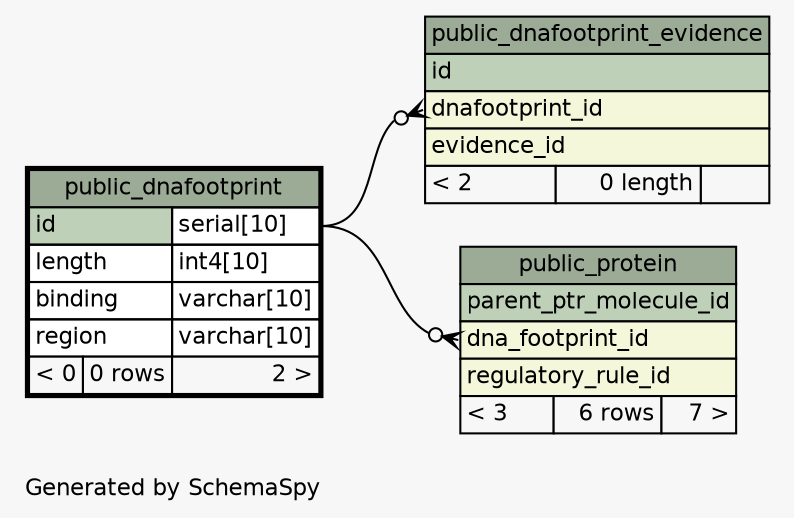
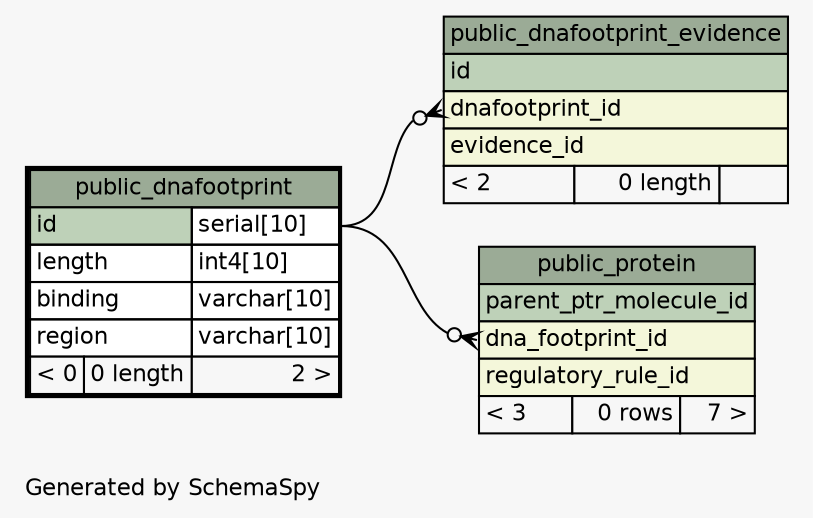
node "public_dnafootprint": text "0 rows" -> "0 length"
node "public_protein": text "6 rows" -> "0 rows"
